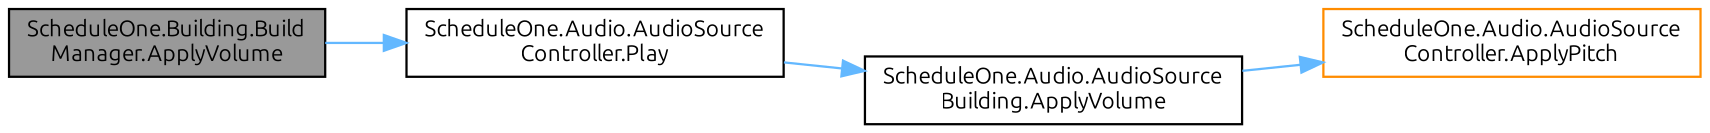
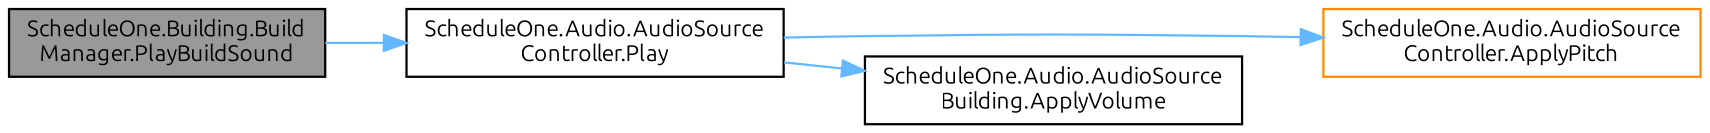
node "ScheduleOne.Building.Build Manager.ApplyVolume": label "ScheduleOne.Building.Build Manager.ApplyVolume" -> "ScheduleOne.Building.Build Manager.PlayBuildSound"
edge "ScheduleOne.Audio.AudioSource Building.ApplyVolume" -> "ScheduleOne.Audio.AudioSource Controller.ApplyPitch": now "ScheduleOne.Audio.AudioSource Controller.Play" -> "ScheduleOne.Audio.AudioSource Controller.ApplyPitch"
